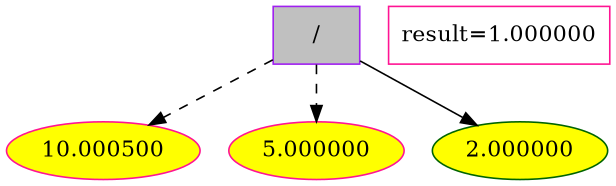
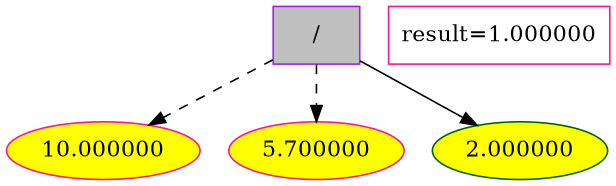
node "10.000500": label "10.000500" -> "10.000000"
node "5.000000": label "5.000000" -> "5.700000"
